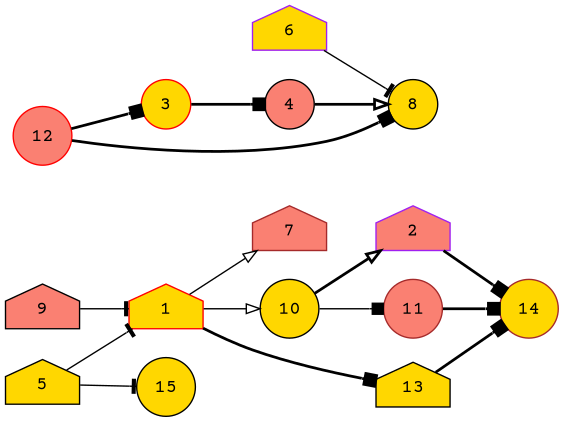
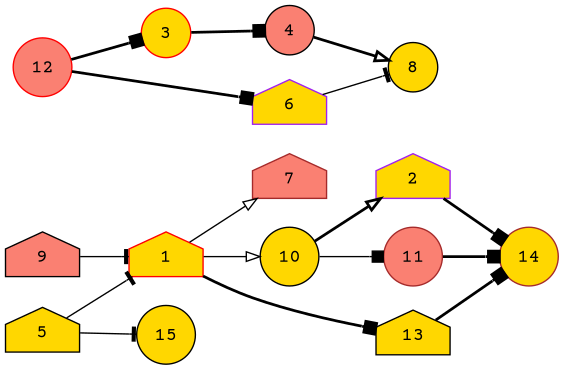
edge "12" -> "8": now "12" -> "6"
node "2": fillcolor salmon -> gold
